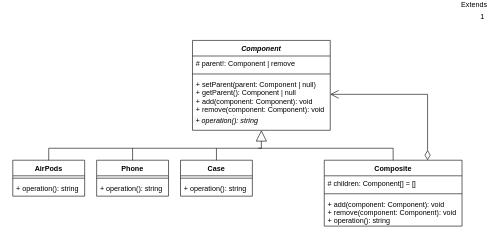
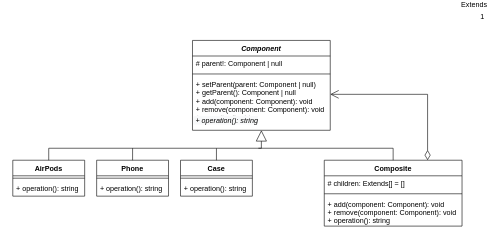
node "# parent!: Component | remove": label "# parent!: Component | remove" -> "# parent!: Component | null"
node "# children: Component[] = []": label "# children: Component[] = []" -> "# children: Extends[] = []"
